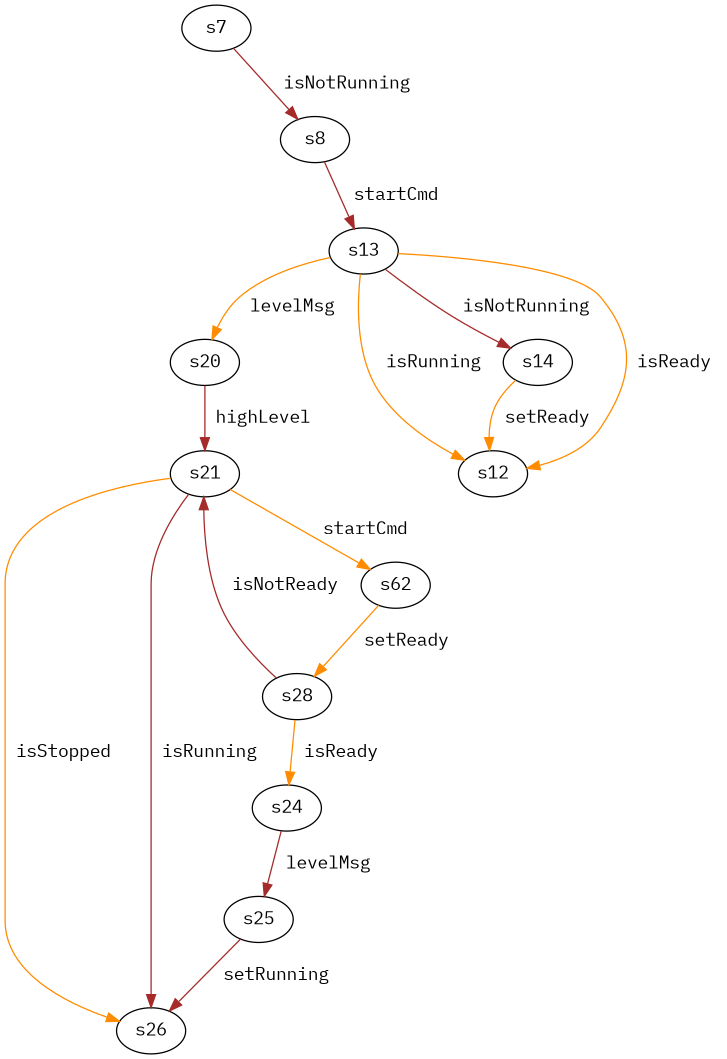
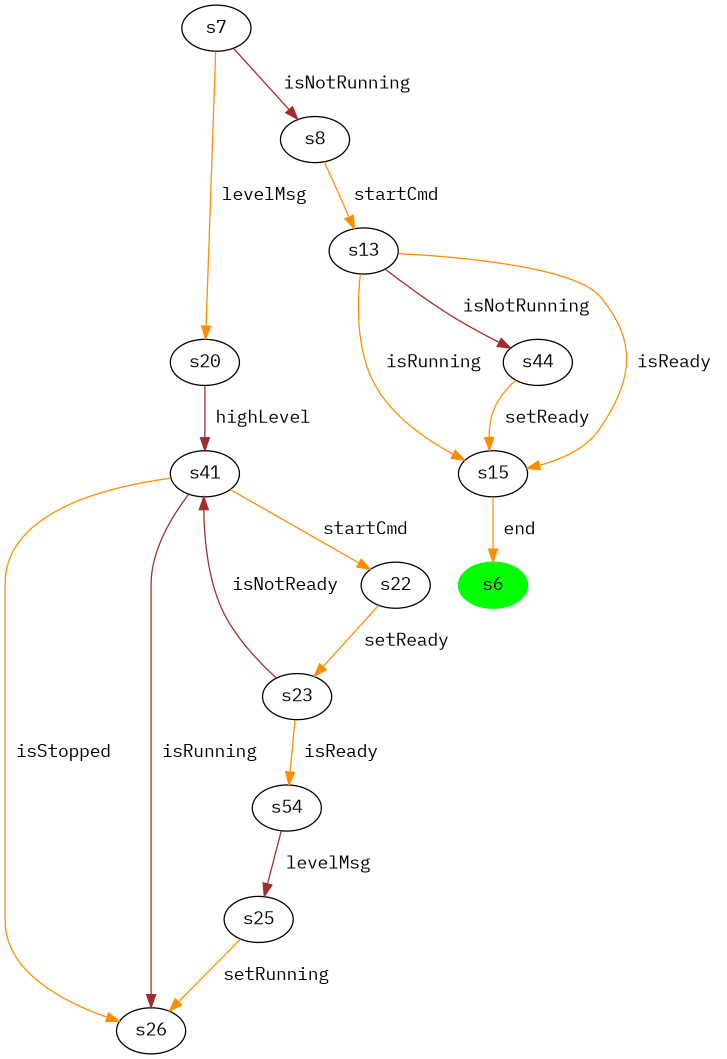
edge "s8" -> "s13": color brown -> darkorange
edge "s13" -> "s20": now "s7" -> "s20"
node "s14": label "s14" -> "s44"
node "s21": label "s21" -> "s41"
node "s12": label "s12" -> "s15"
node "s62": label "s62" -> "s22"
node "s6": added
node "s28": label "s28" -> "s23"
node "s24": label "s24" -> "s54"
edge "s25" -> "s26": color brown -> darkorange
